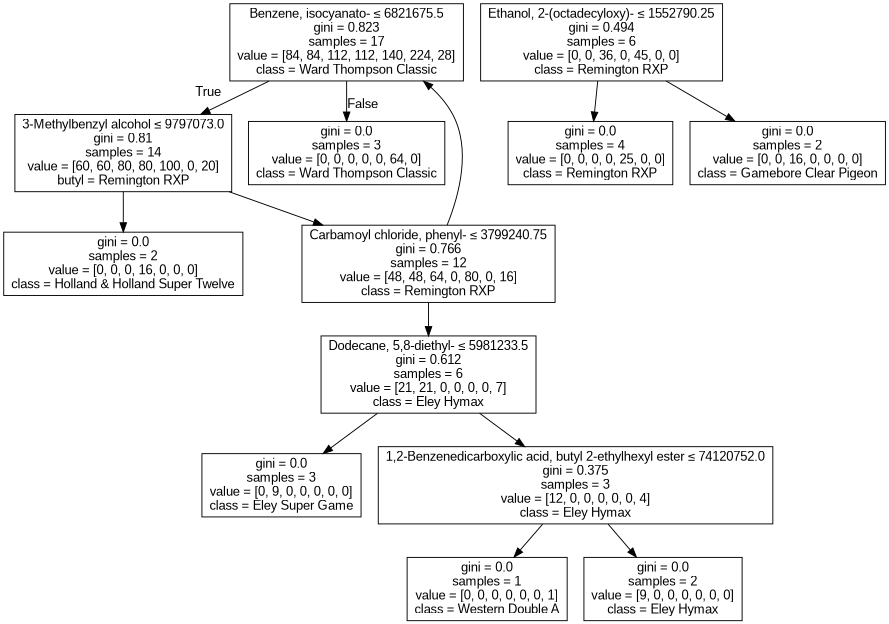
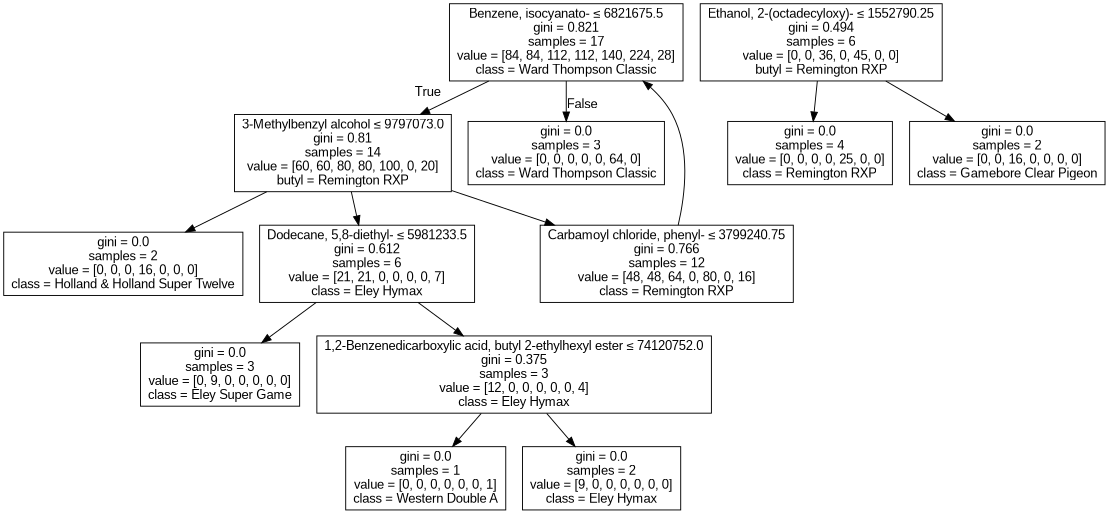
node "Benzene, isocyanato- ≤ 6821675.5": text "gini = 0.823" -> "gini = 0.821"
node "Ethanol, 2-(octadecyloxy)- ≤ 1552790.25": text "class = Remington RXP" -> "butyl = Remington RXP"
edge "Carbamoyl chloride, phenyl- ≤ 3799240.75" -> "Dodecane, 5,8-diethyl- ≤ 5981233.5": now "3-Methylbenzyl alcohol ≤ 9797073.0" -> "Dodecane, 5,8-diethyl- ≤ 5981233.5"
